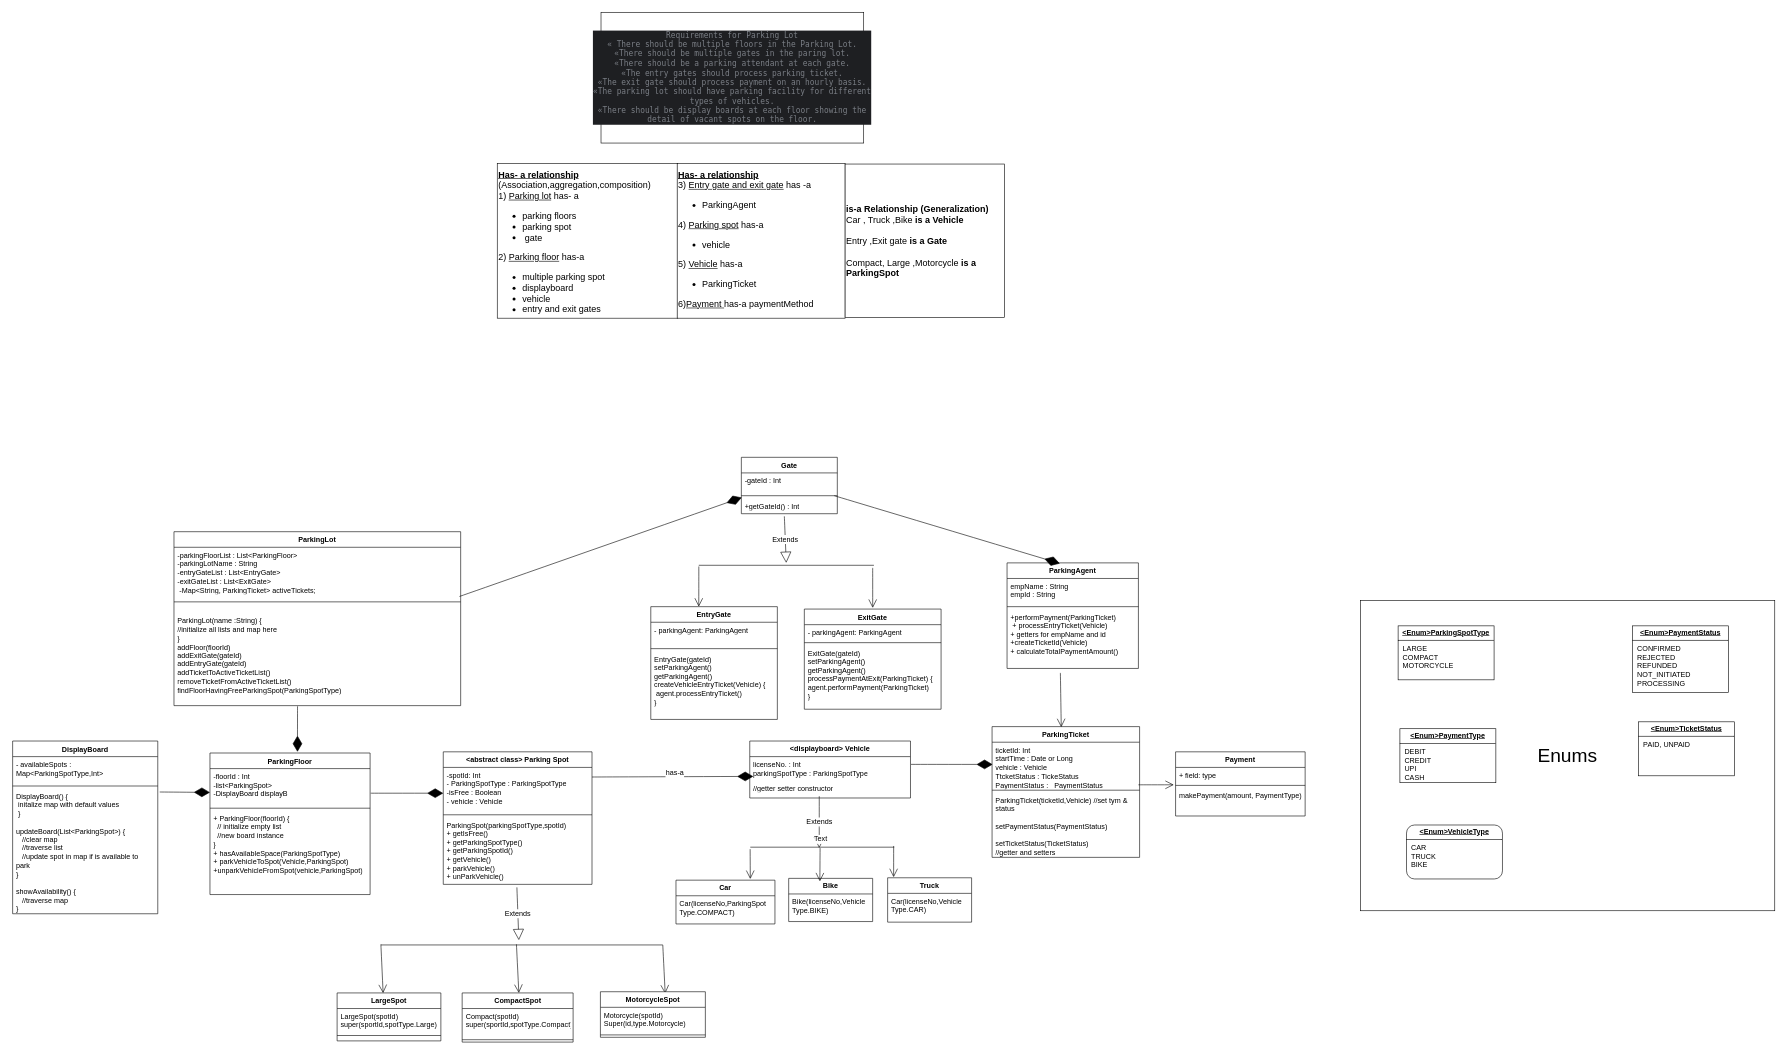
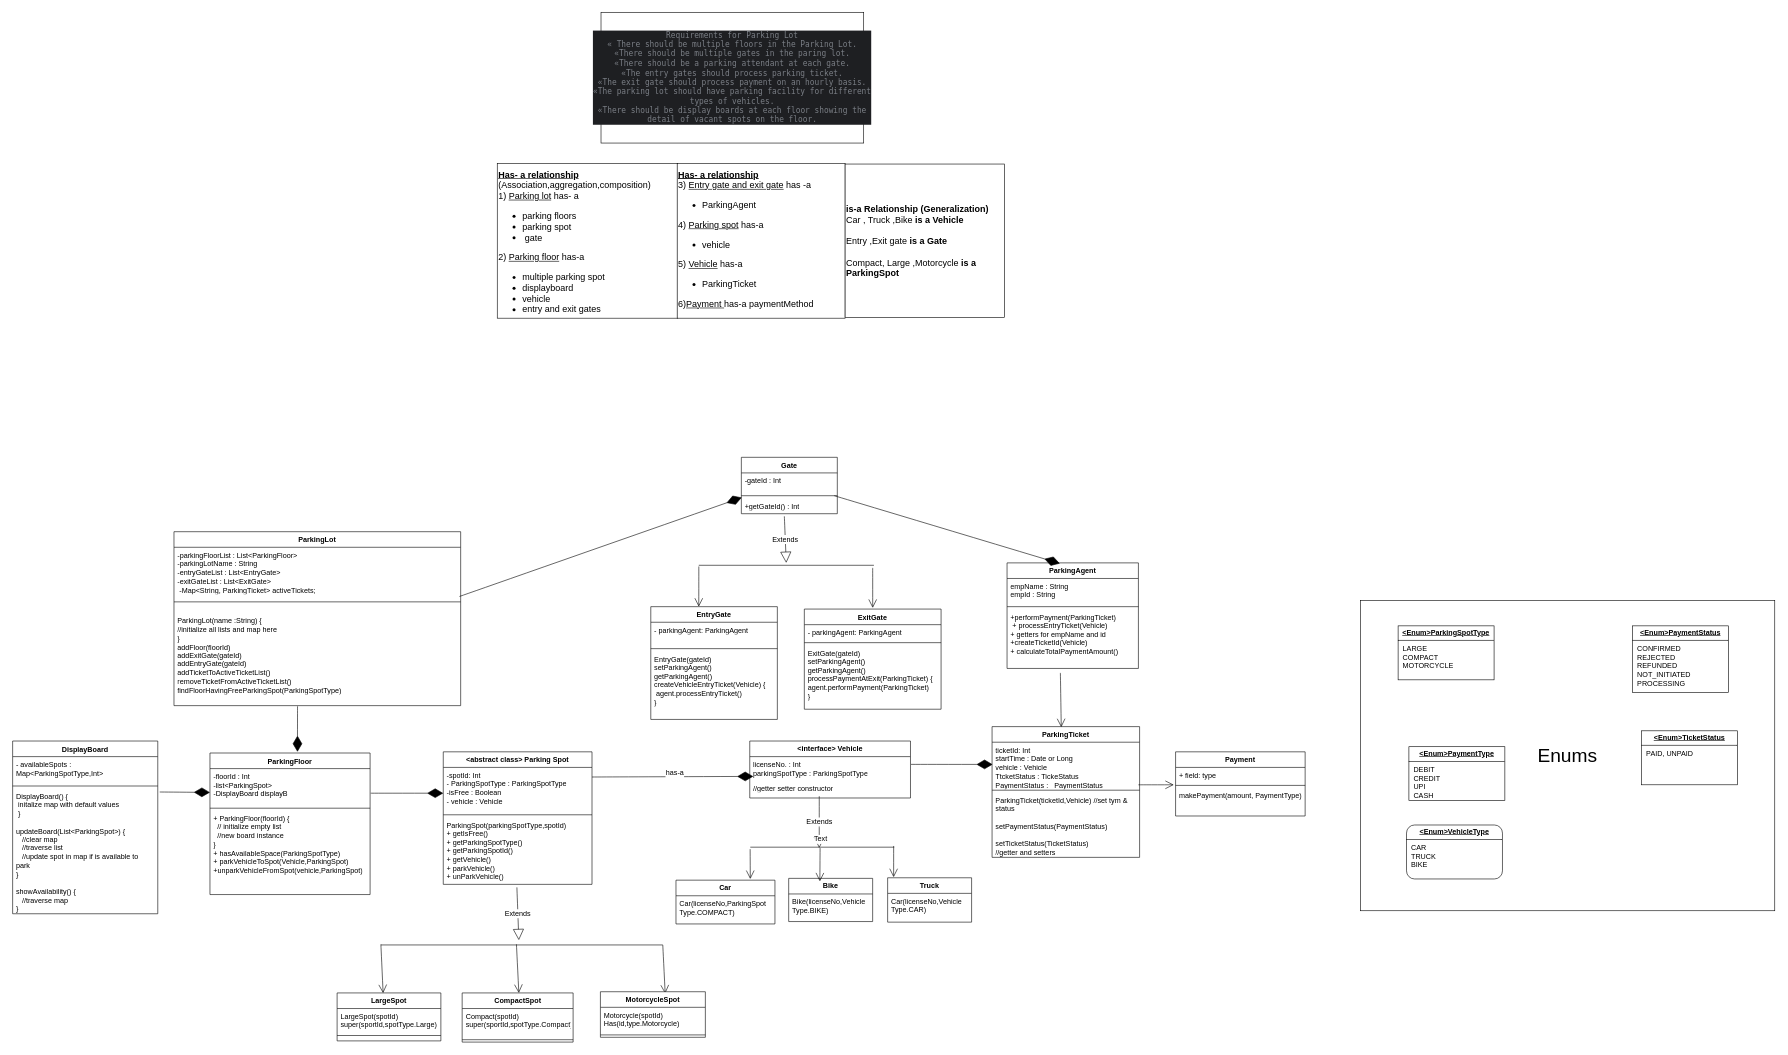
node "<displayboard> Vehicle": label "<displayboard> Vehicle" -> "<interface> Vehicle"
node "<Enum>TicketStatus PAID, UNPAID": moved (1687, 749) -> (1690, 758)
node "<Enum>PaymentType DEBIT CREDIT UPI CASH": moved (1448, 756) -> (1457, 774)
node "Motorcycle(spotId) Super(id,type.Motorcycle)": label "Motorcycle(spotId) Super(id,type.Motorcycle)" -> "Motorcycle(spotId) Has(id,type.Motorcycle)"
